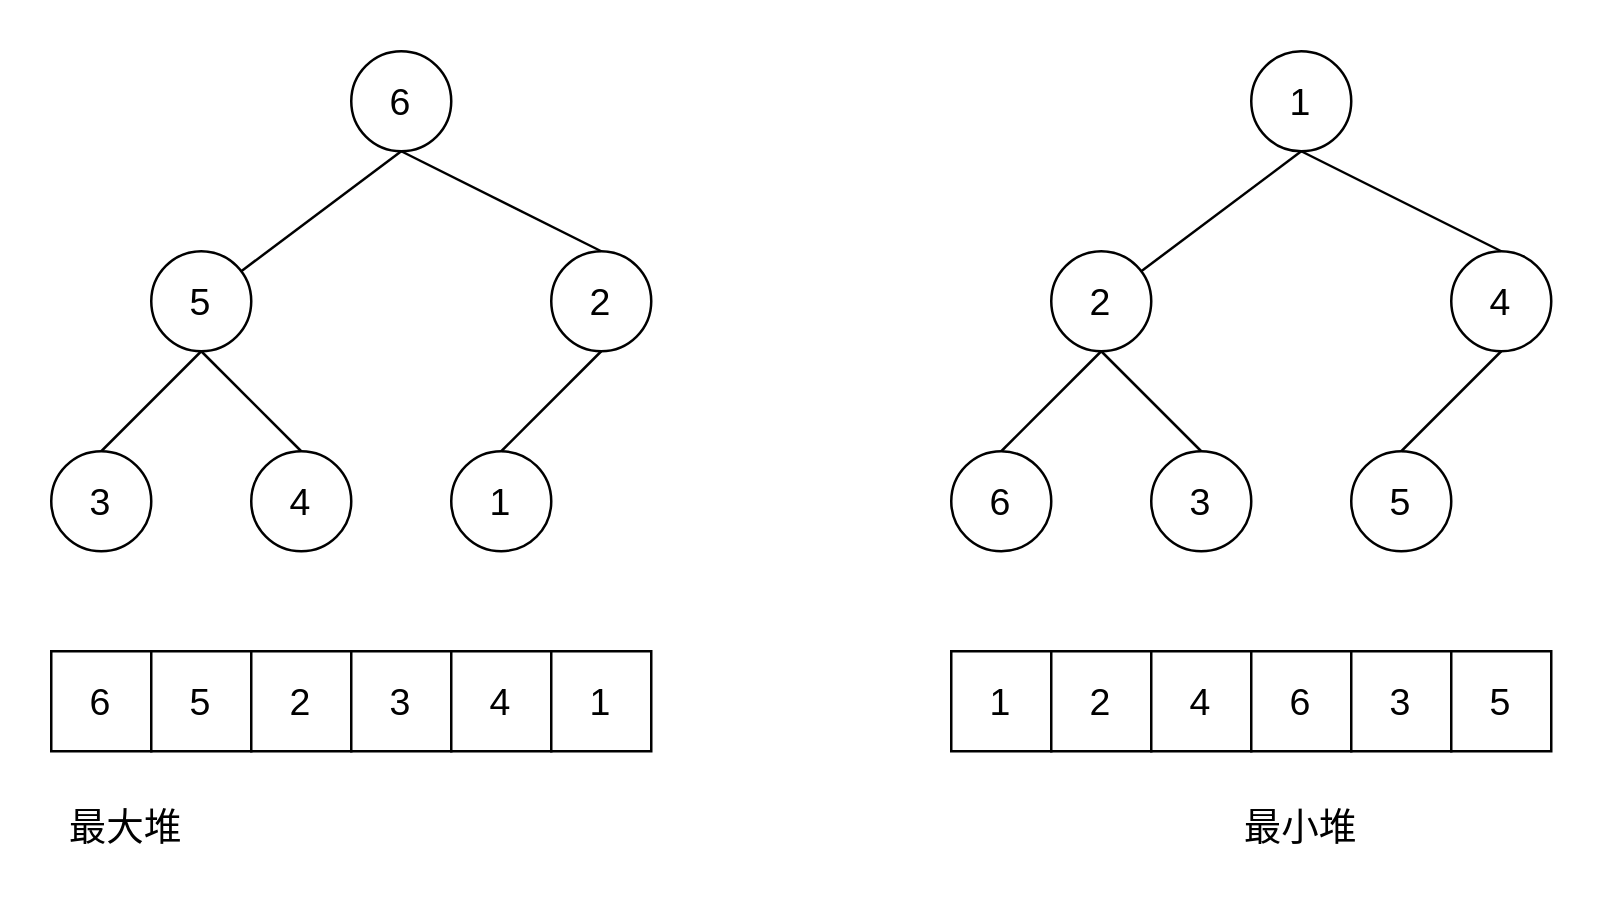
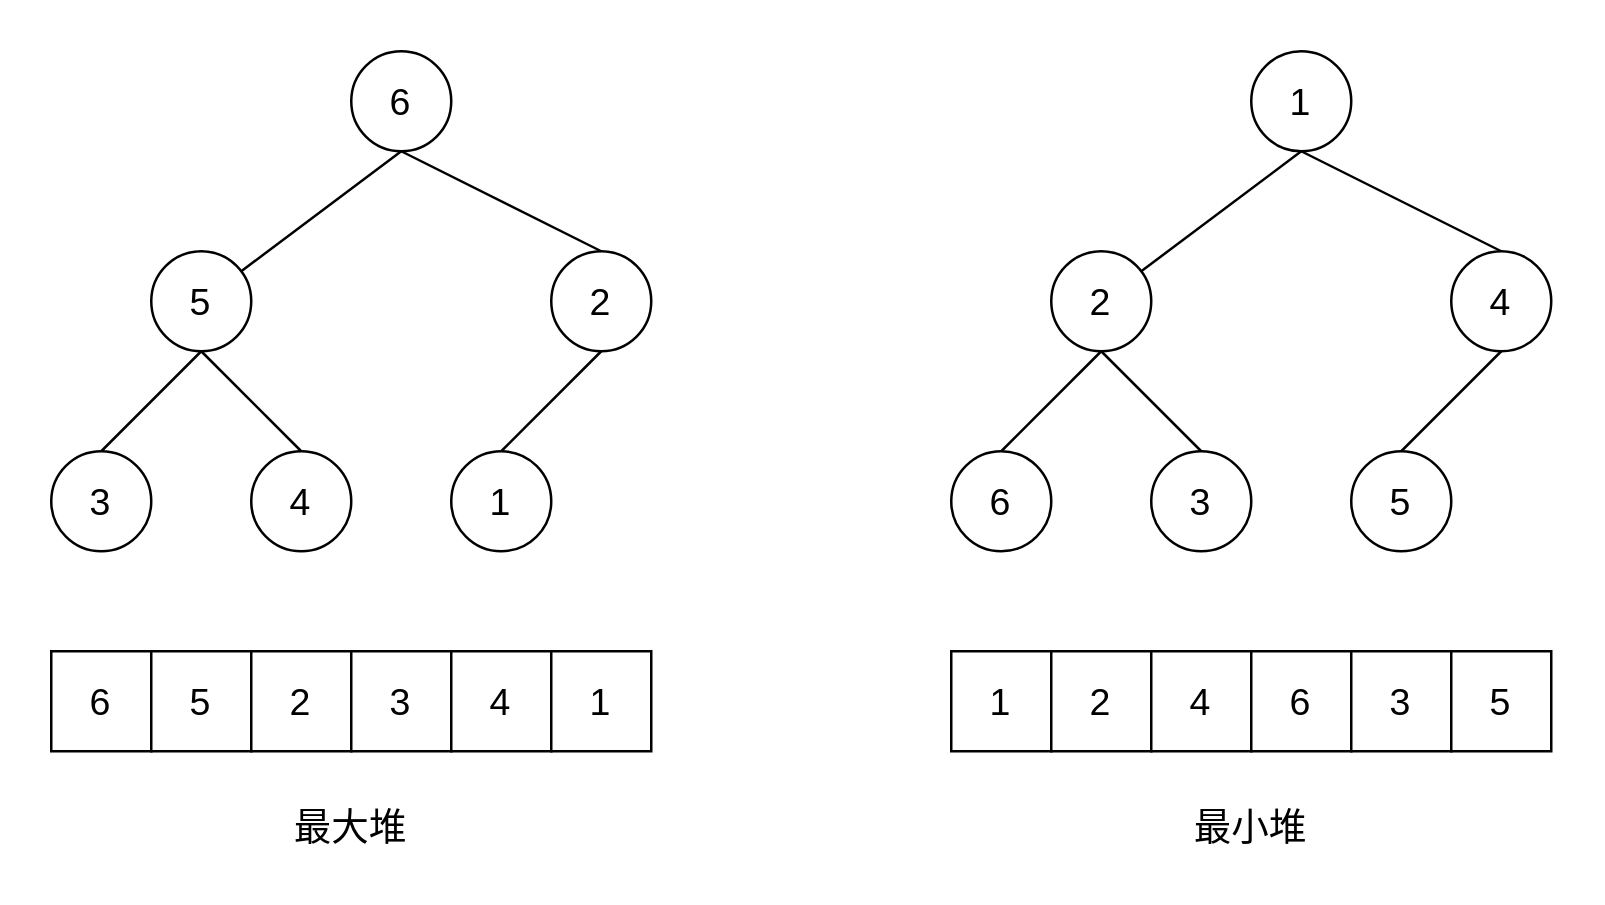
node "最大堆": moved (126, 826) -> (351, 826)
node "最小堆": moved (1301, 826) -> (1251, 826)
